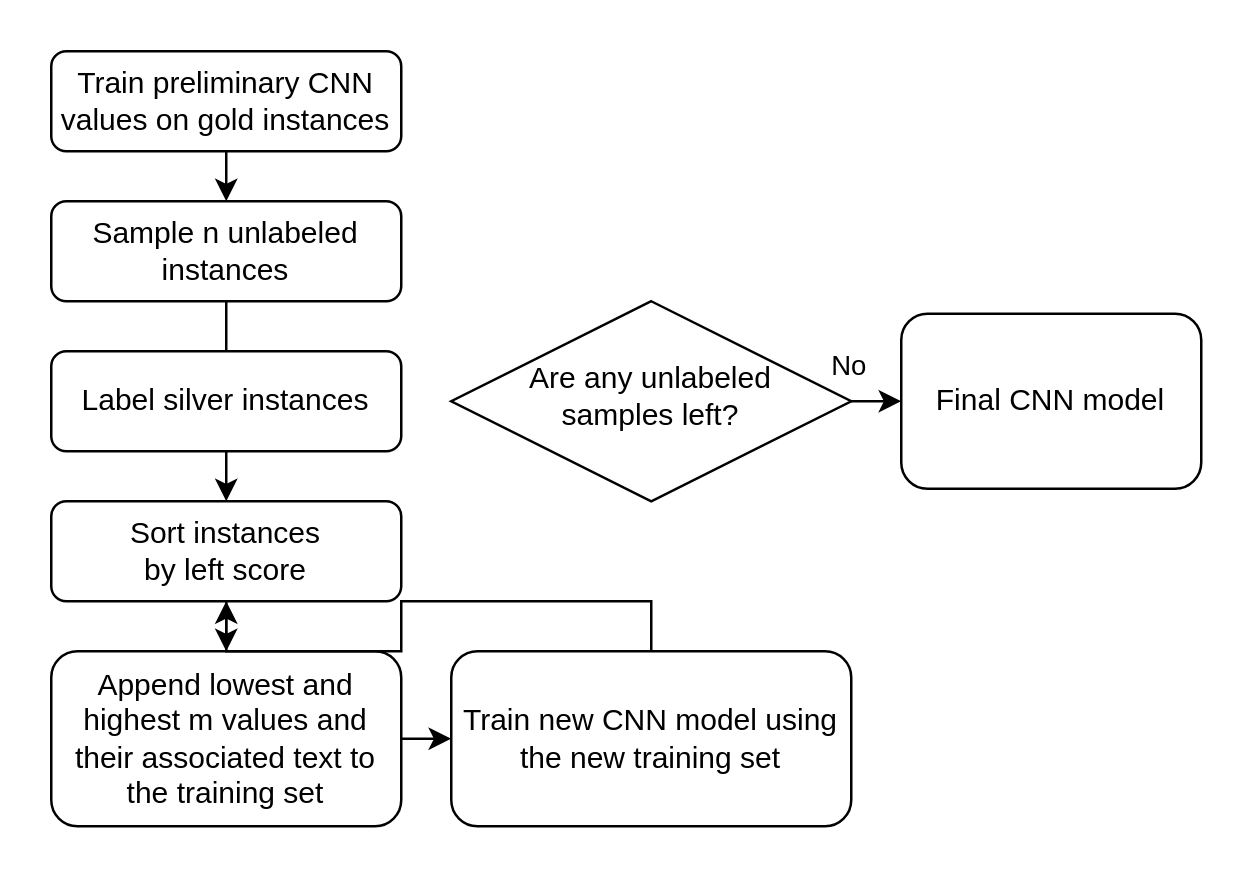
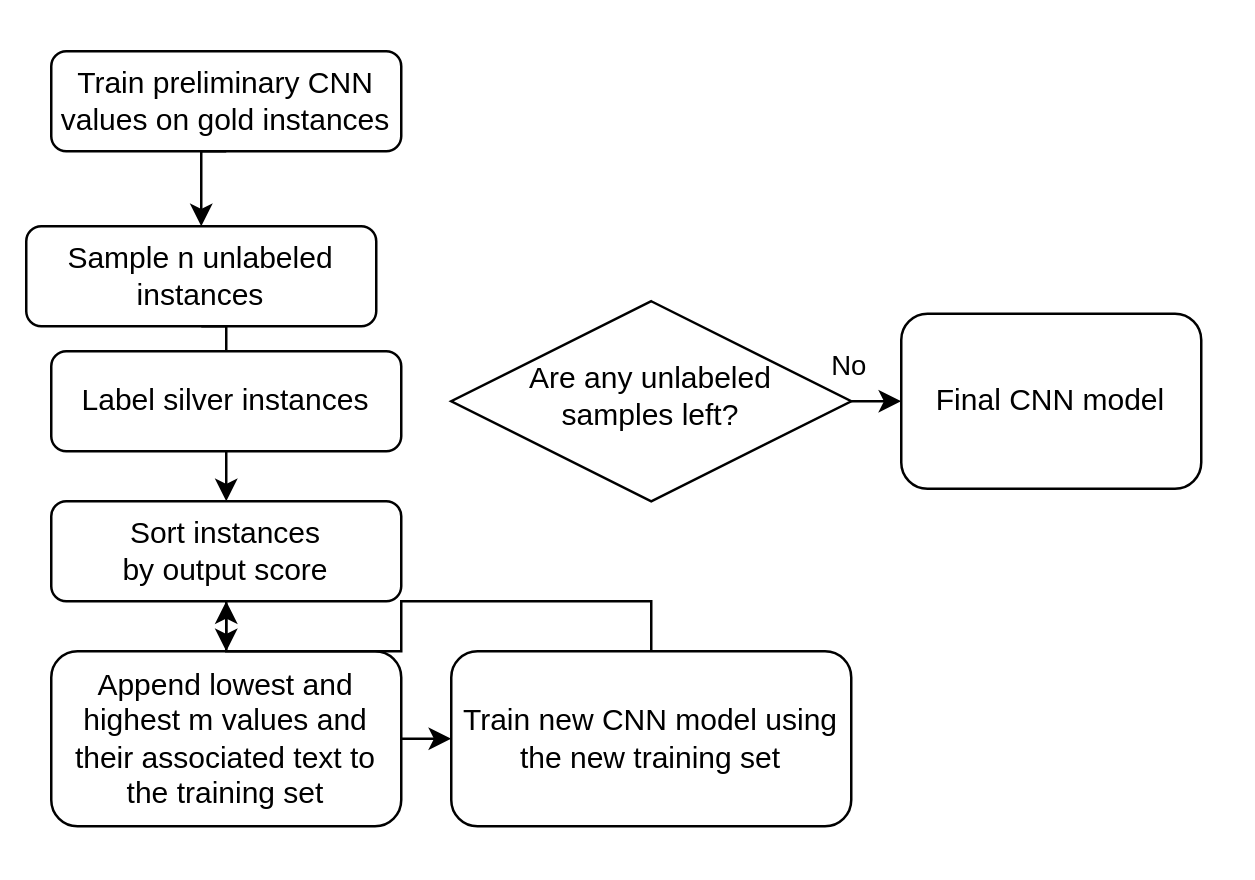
node "Sample n unlabeled instances": moved (226, 251) -> (201, 276)
node "Sort instances by left score": label "Sort instances by left score" -> "Sort instances by output score"
